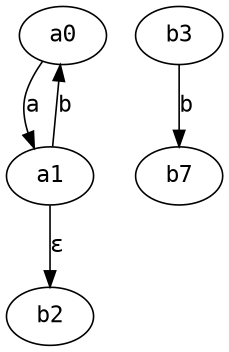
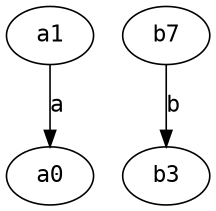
edge "a0" -> "a1": removed, label "a"
edge "b3" -> "b7": reversed
edge "a1" -> "a0": label "b" -> "a"
node "b2": removed
